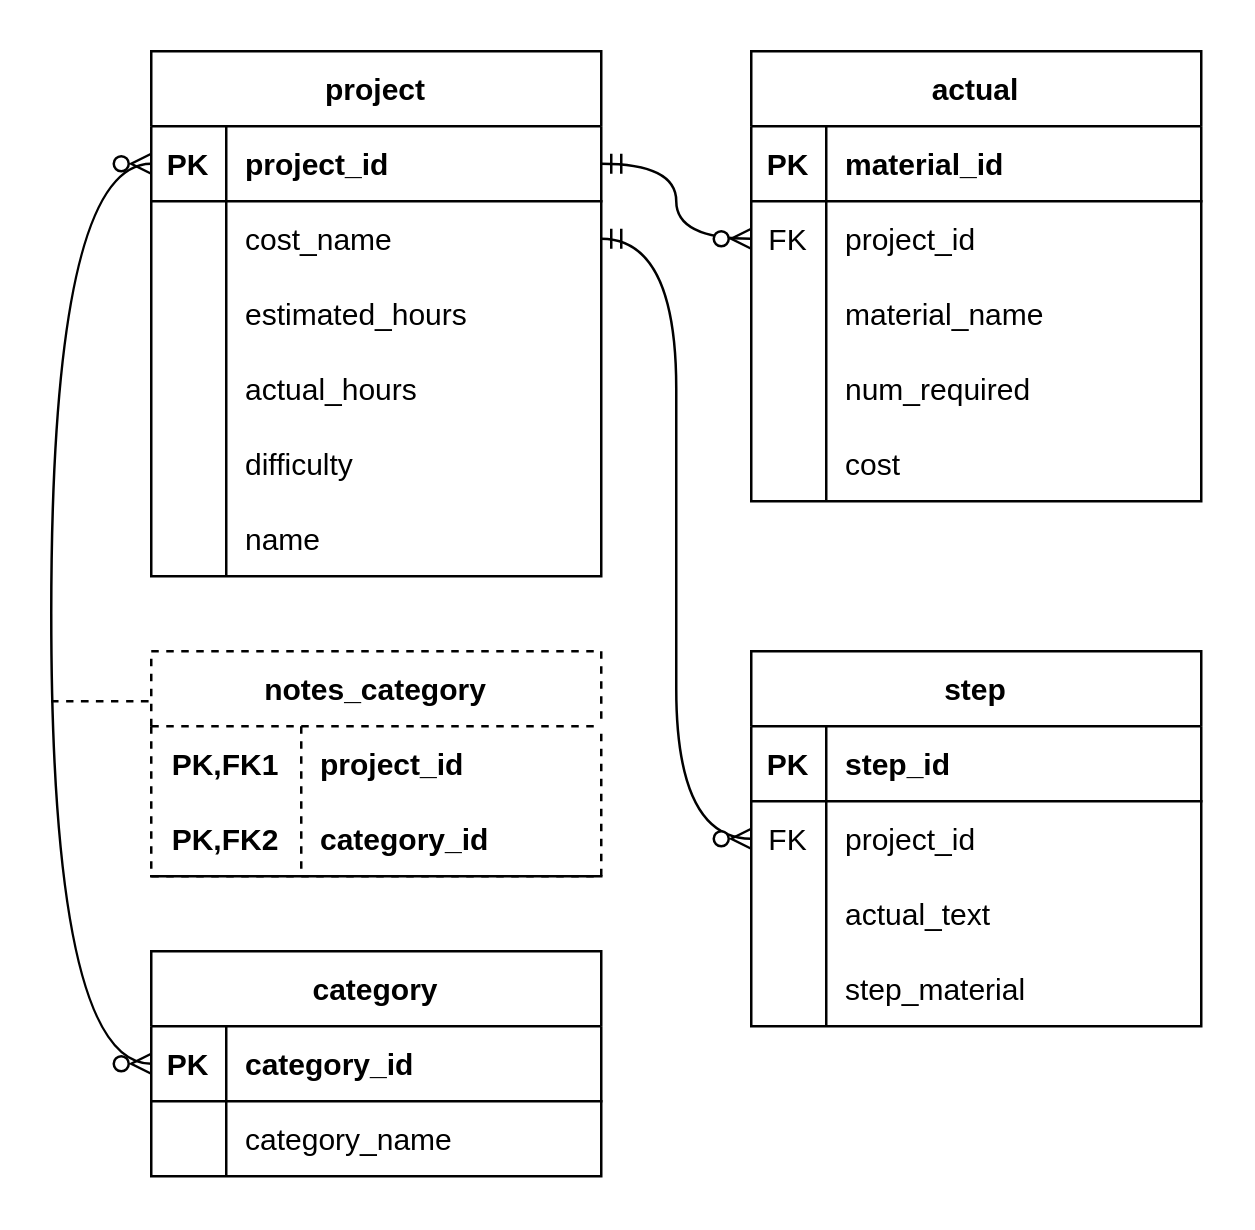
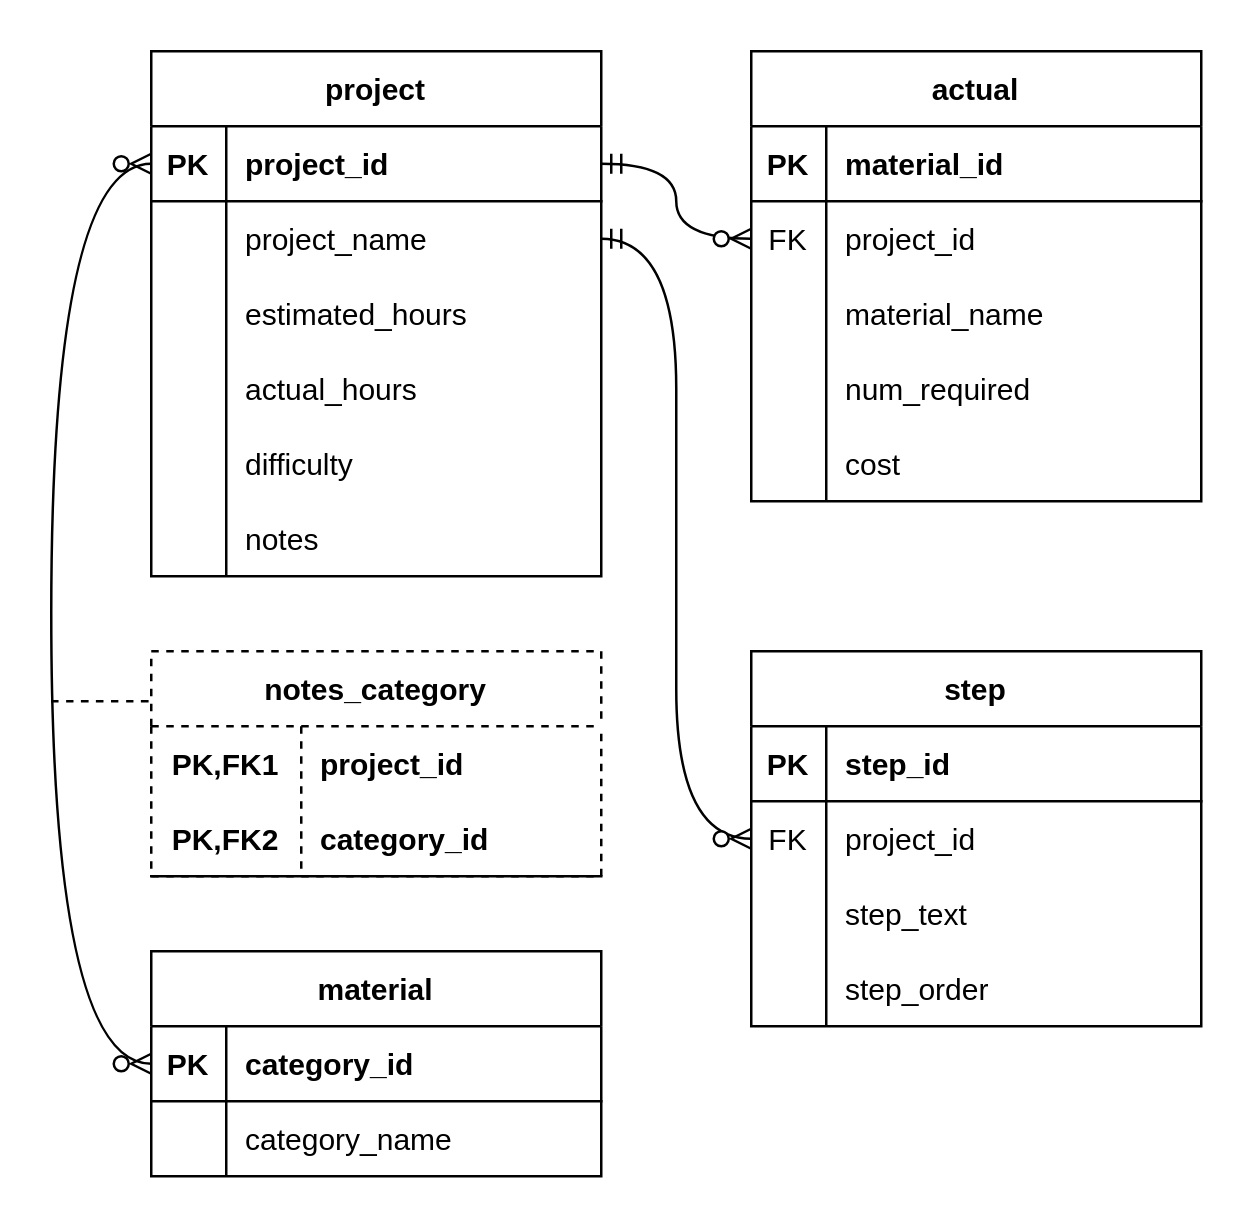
node "cost_name": label "cost_name" -> "project_name"
node "name": label "name" -> "notes"
node "actual_text": label "actual_text" -> "step_text"
node "category": label "category" -> "material"
node "step_material": label "step_material" -> "step_order"
